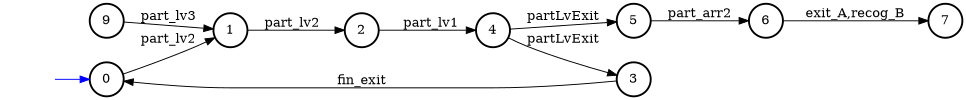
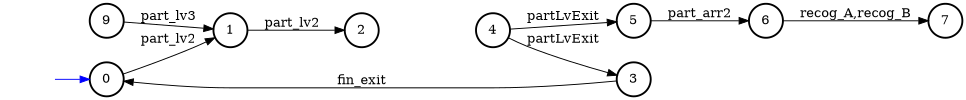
edge "6" -> "7": label "exit_A,recog_B" -> "recog_A,recog_B"
edge "2" -> "4": removed, label "part_lv1"
